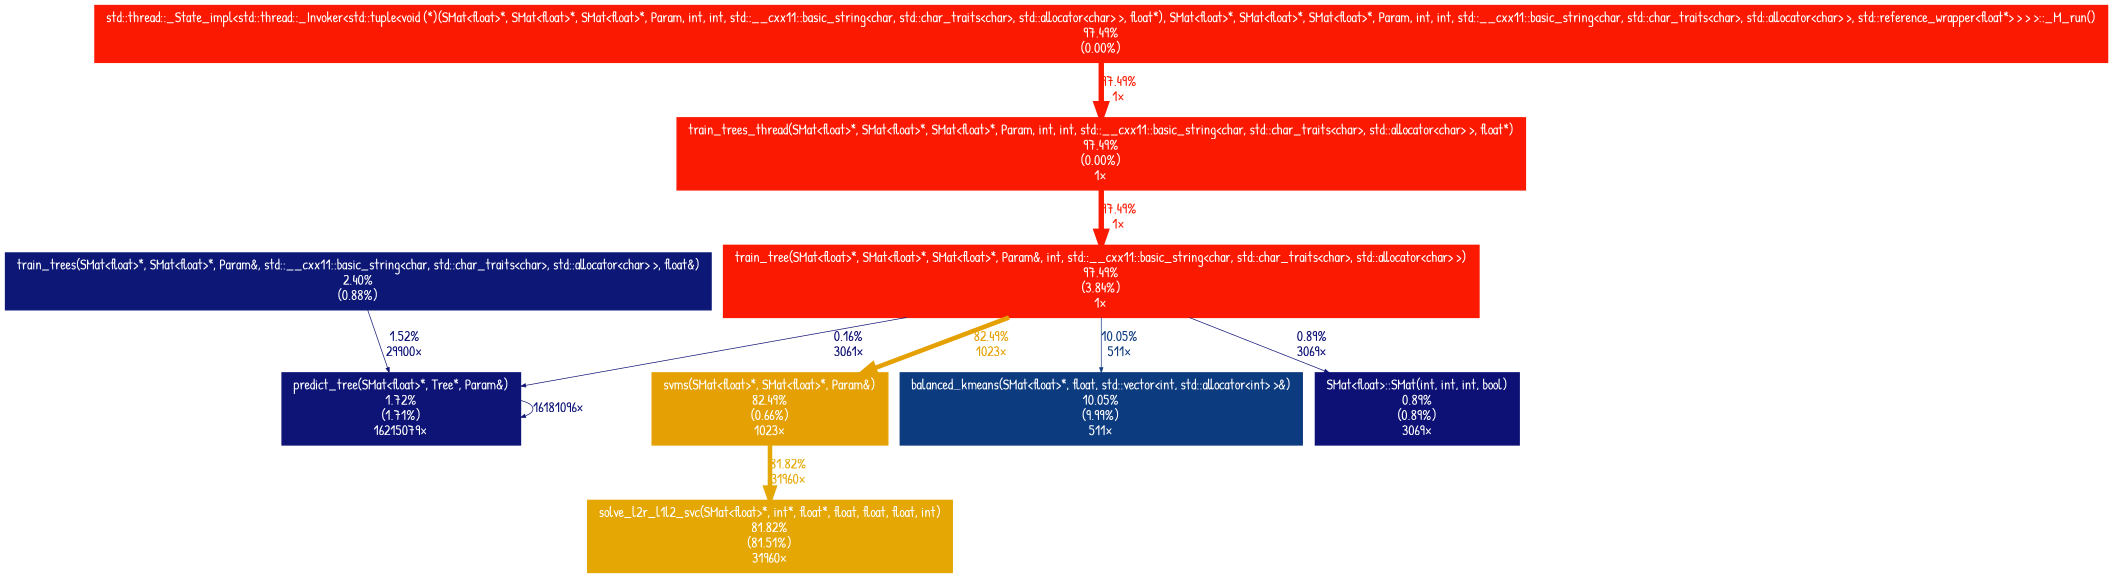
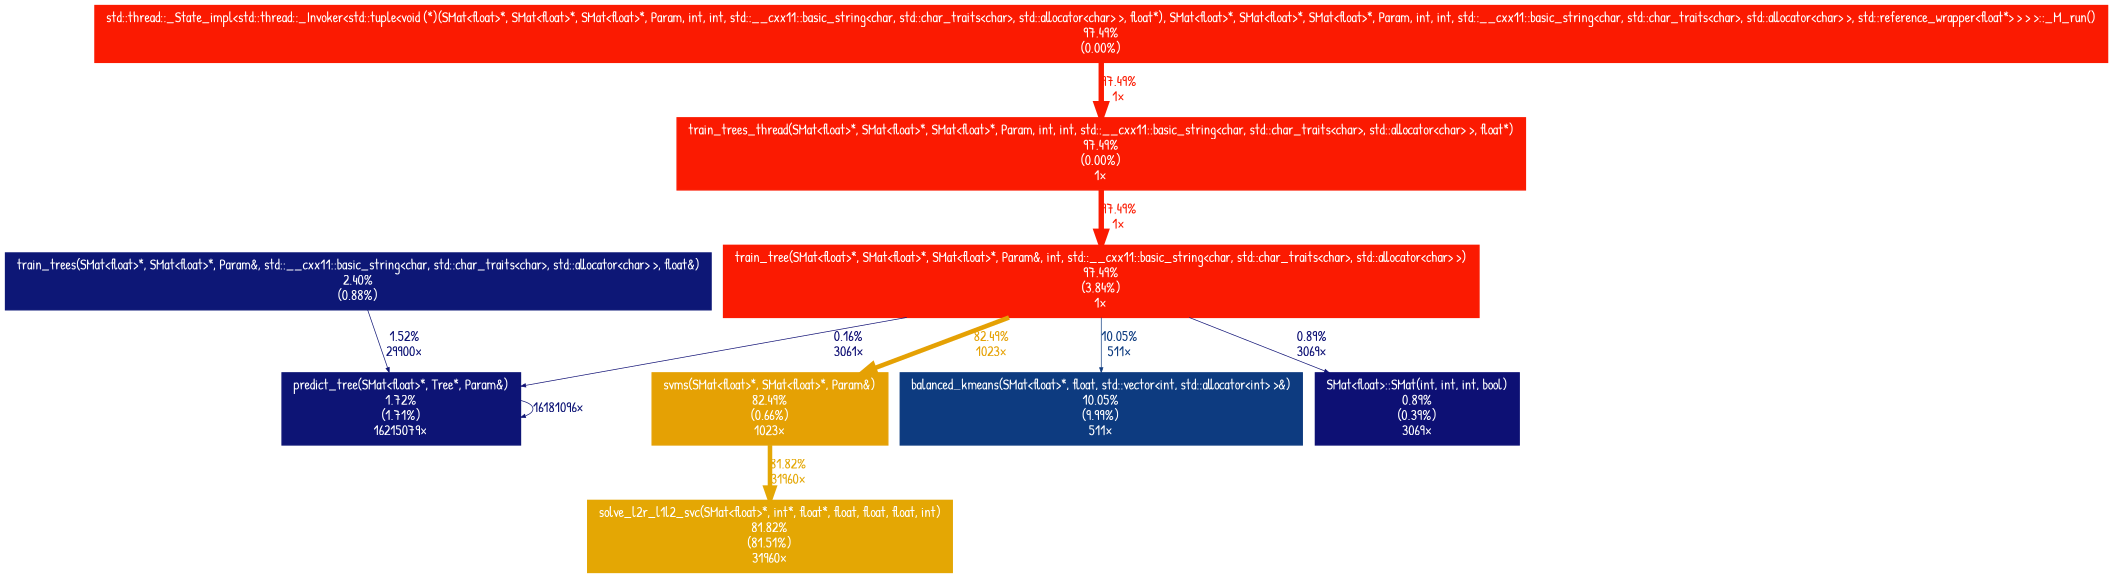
node "SMat<float>::SMat(int, int, int, bool) 0.89% (0.89%) 3069×": label "SMat<float>::SMat(int, int, int, bool) 0.89% (0.89%) 3069×" -> "SMat<float>::SMat(int, int, int, bool) 0.89% (0.39%) 3069×"
